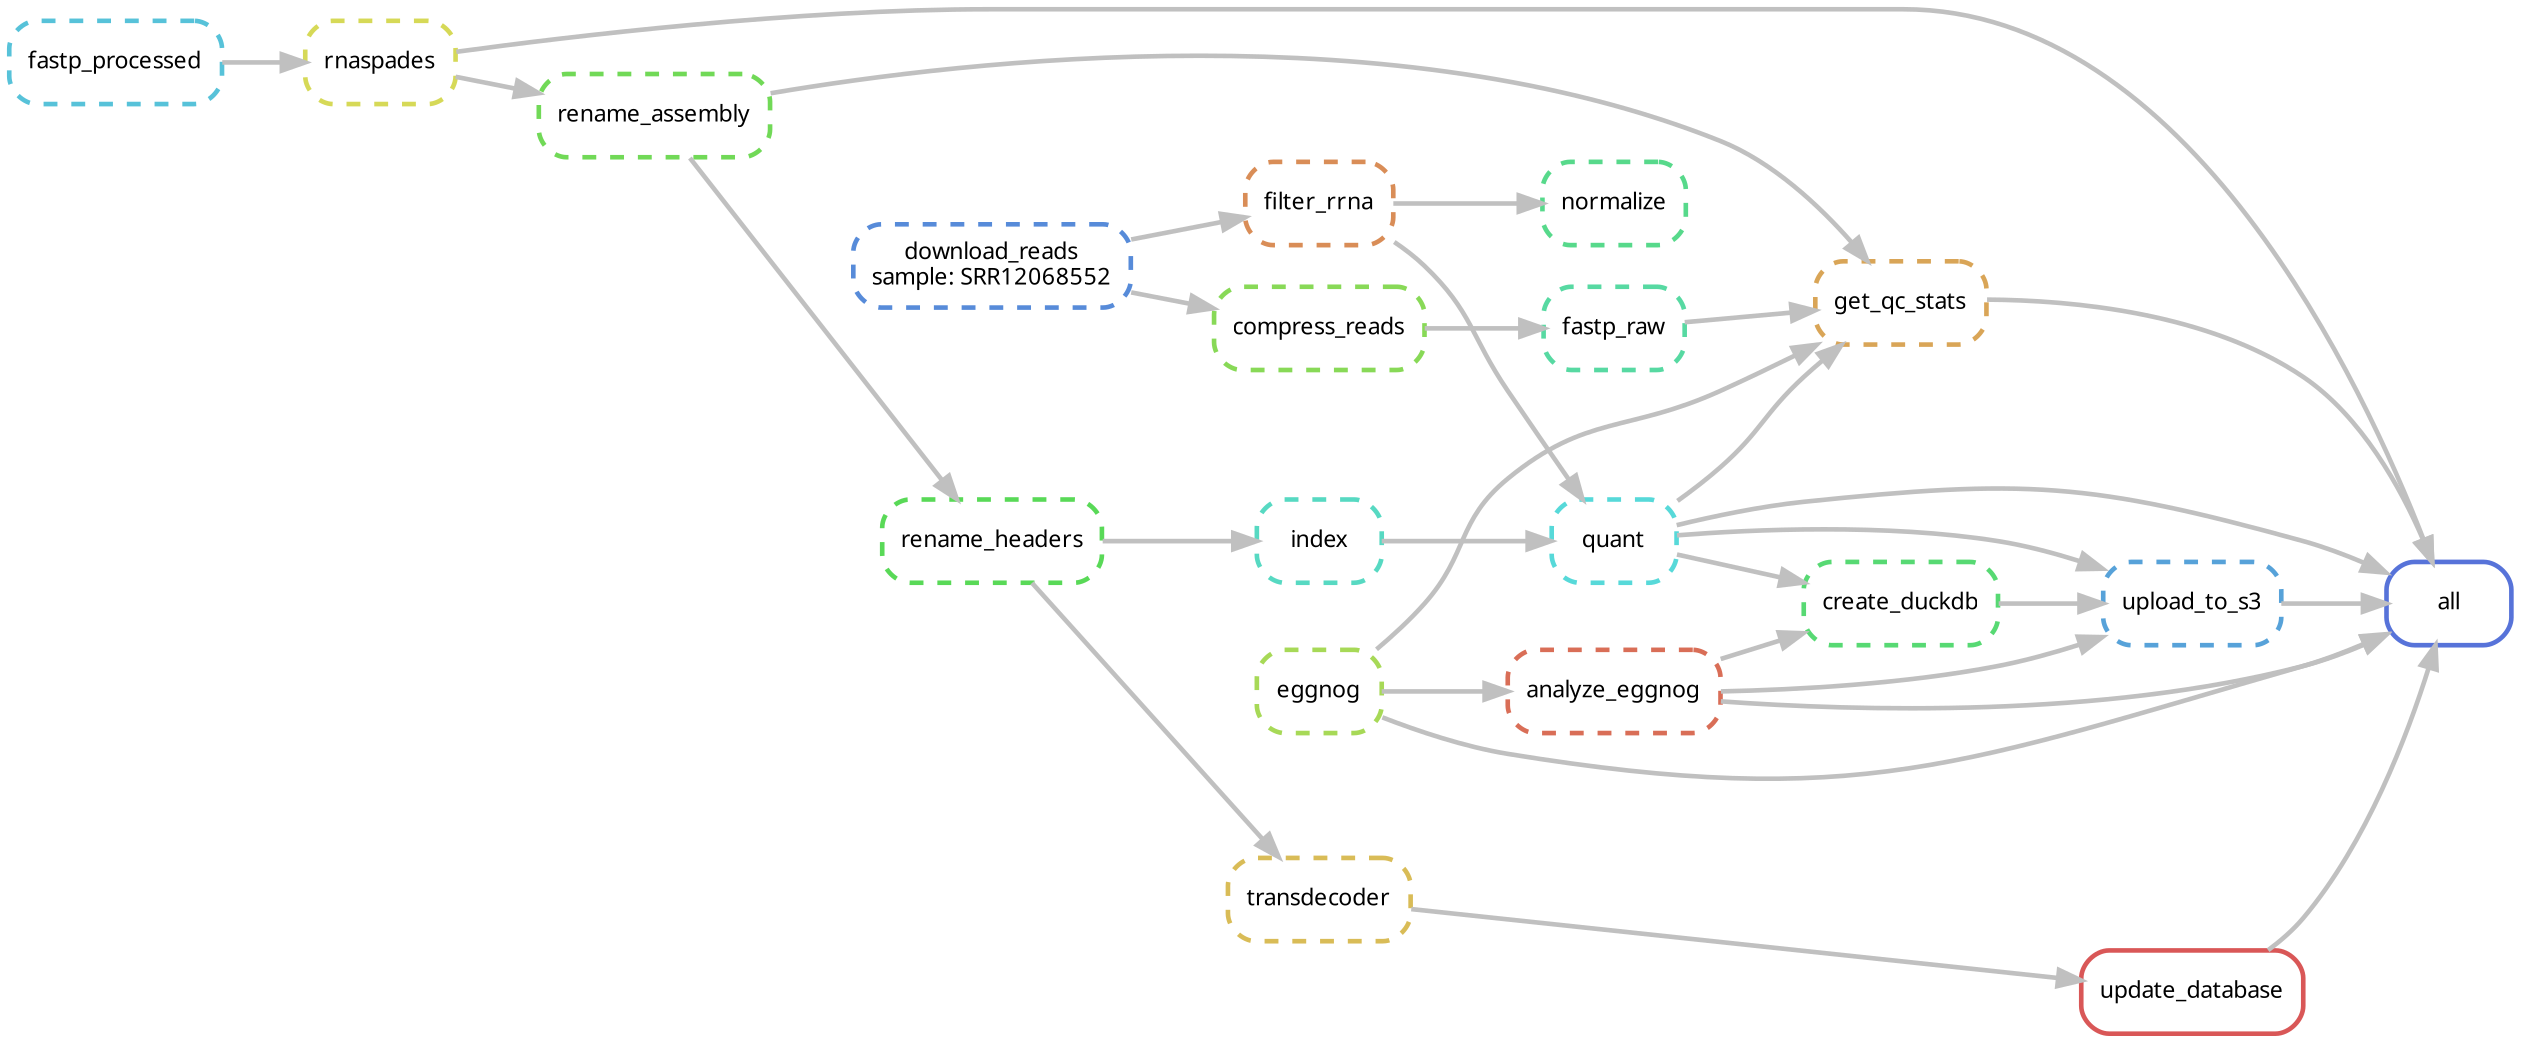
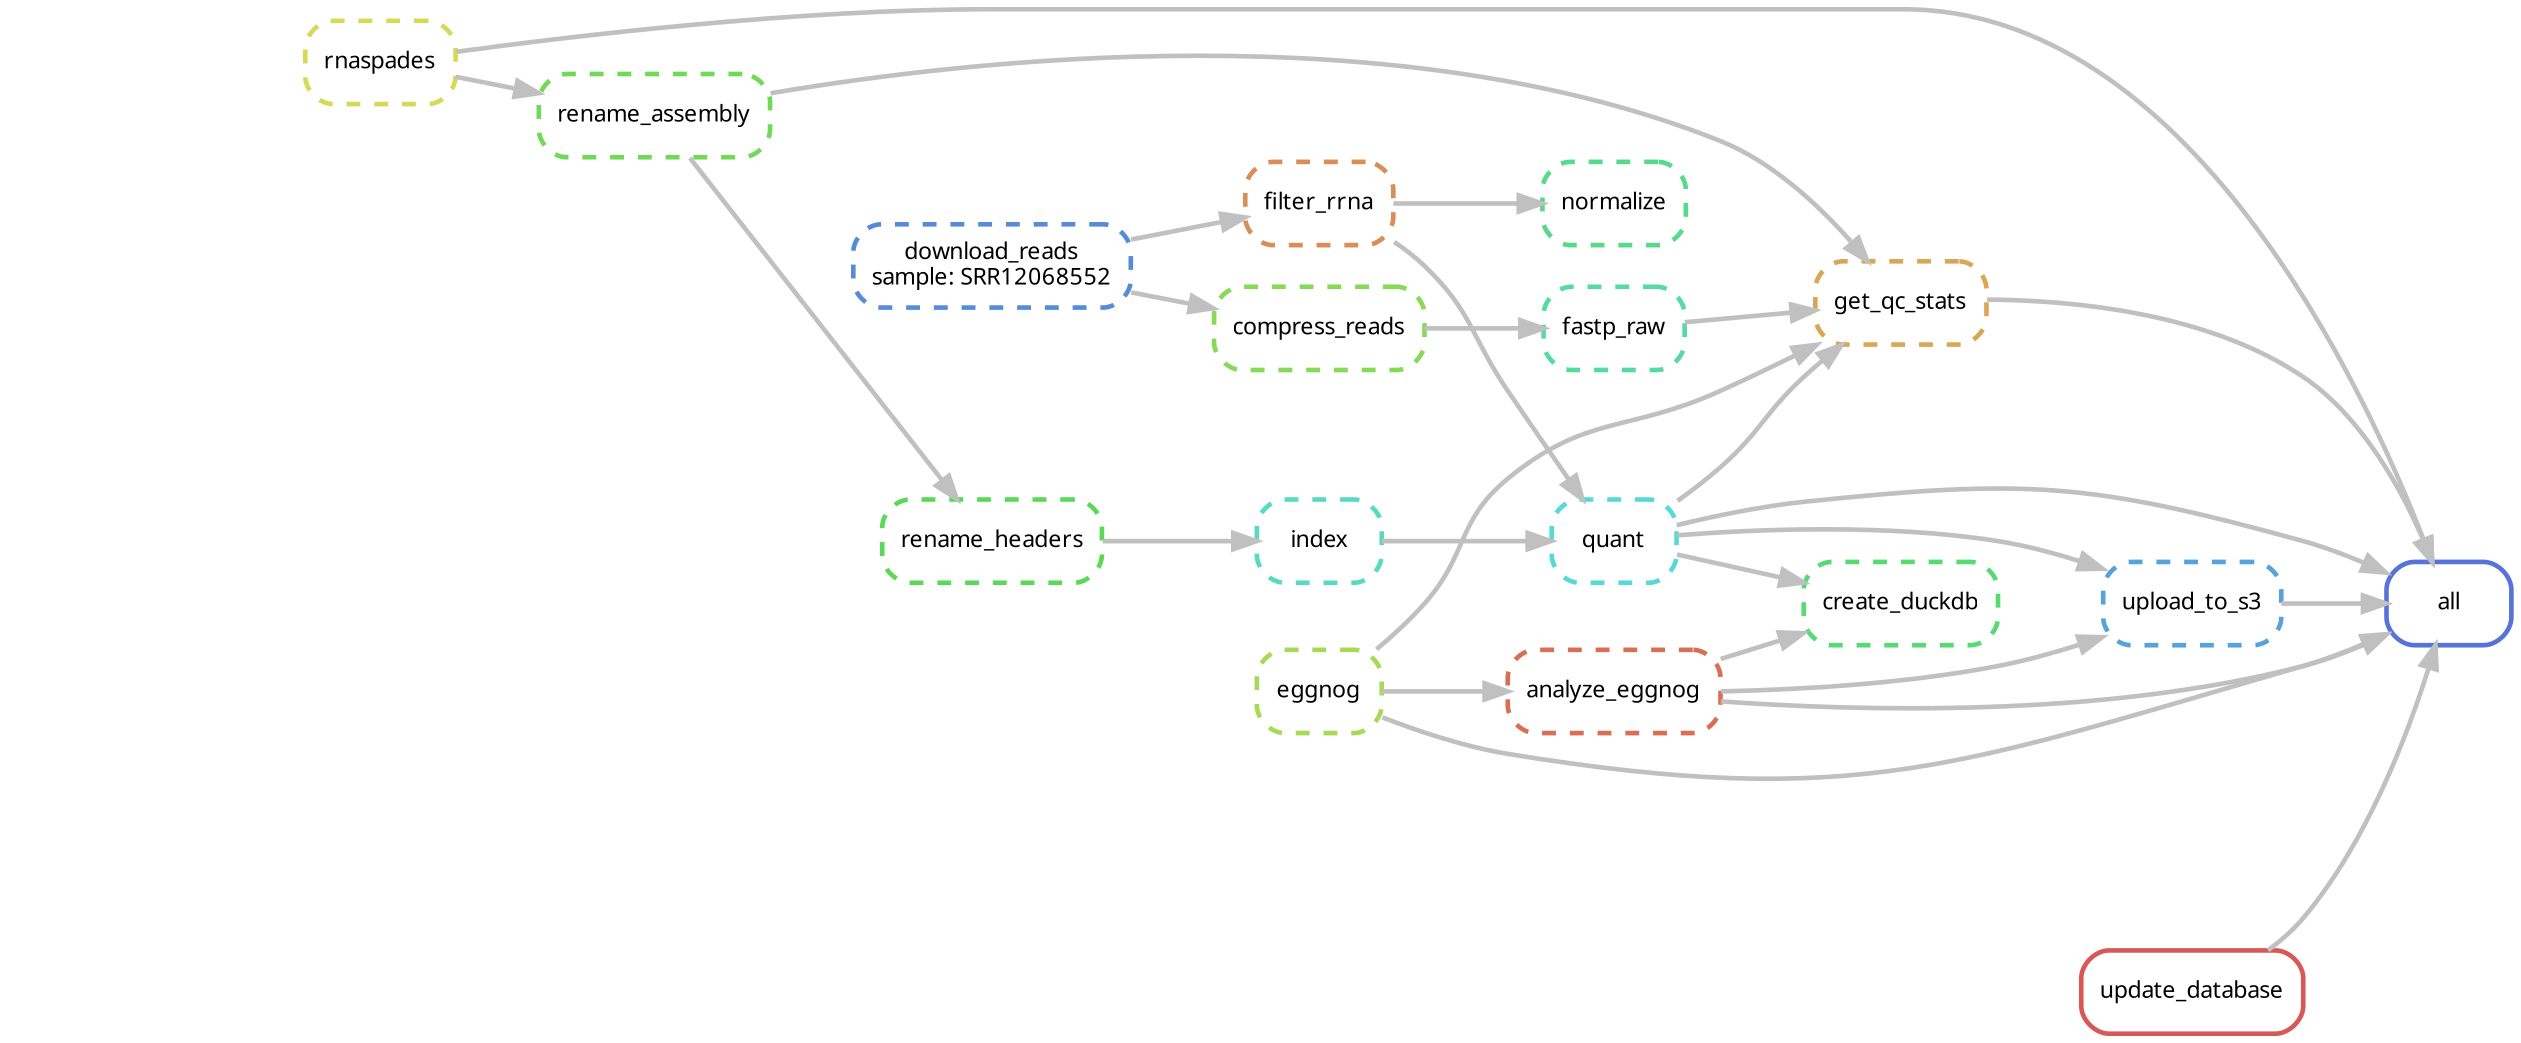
node "fastp_processed": removed
edge "create_duckdb" -> "upload_to_s3": removed
node "transdecoder": removed
